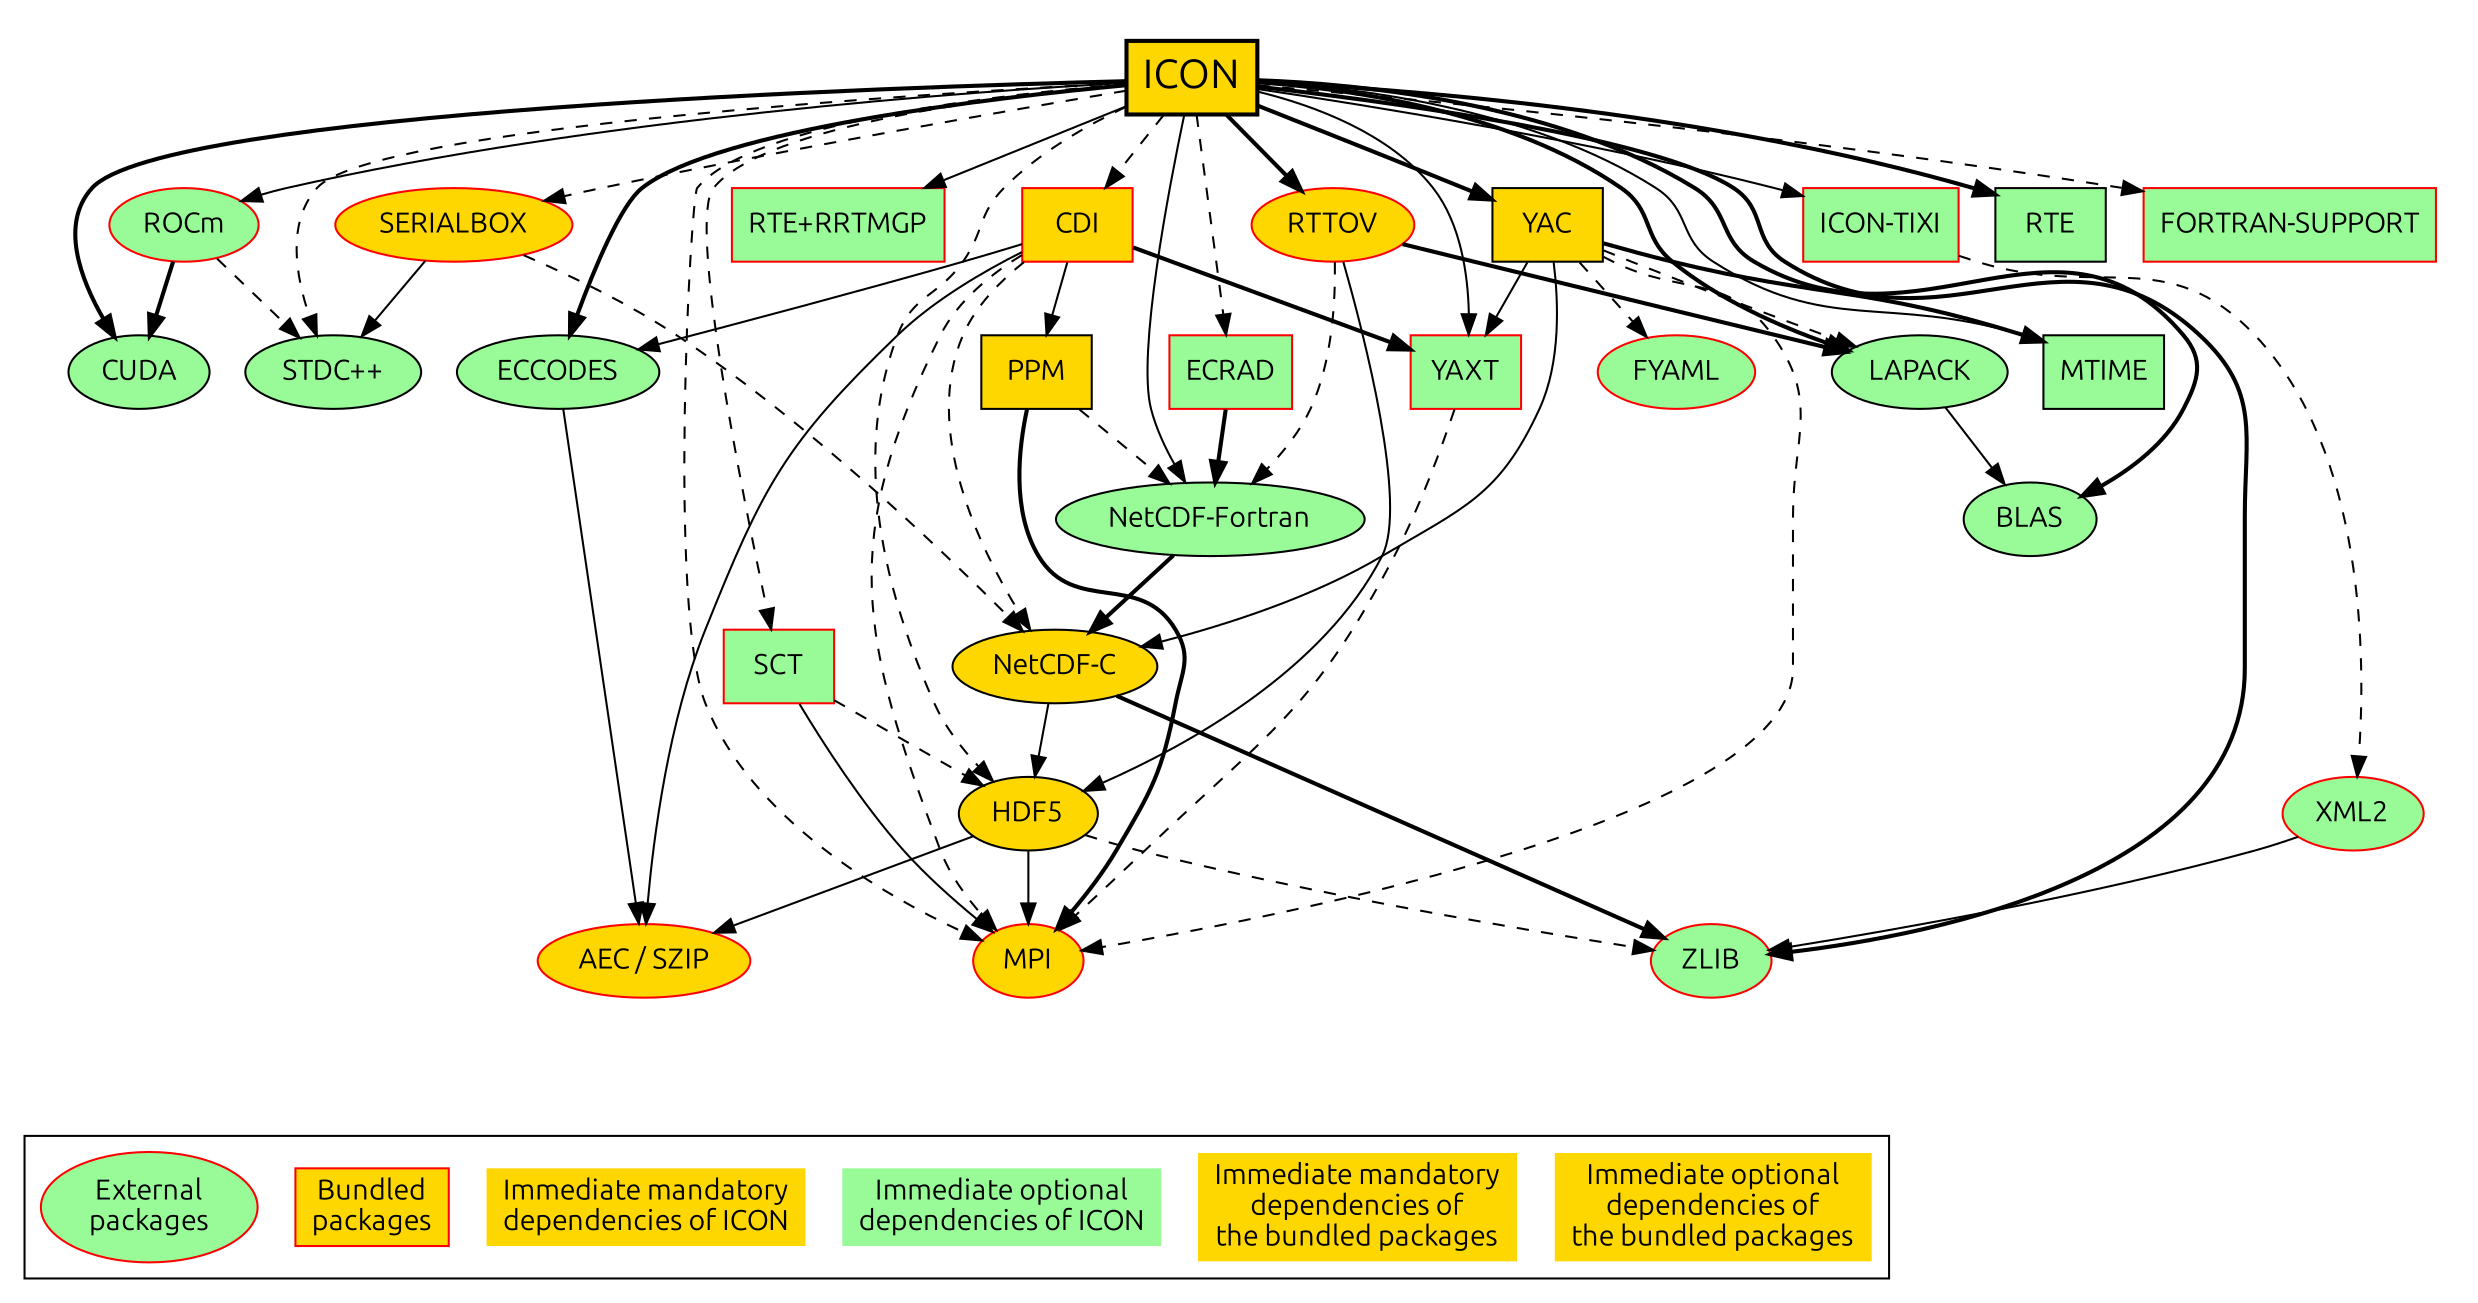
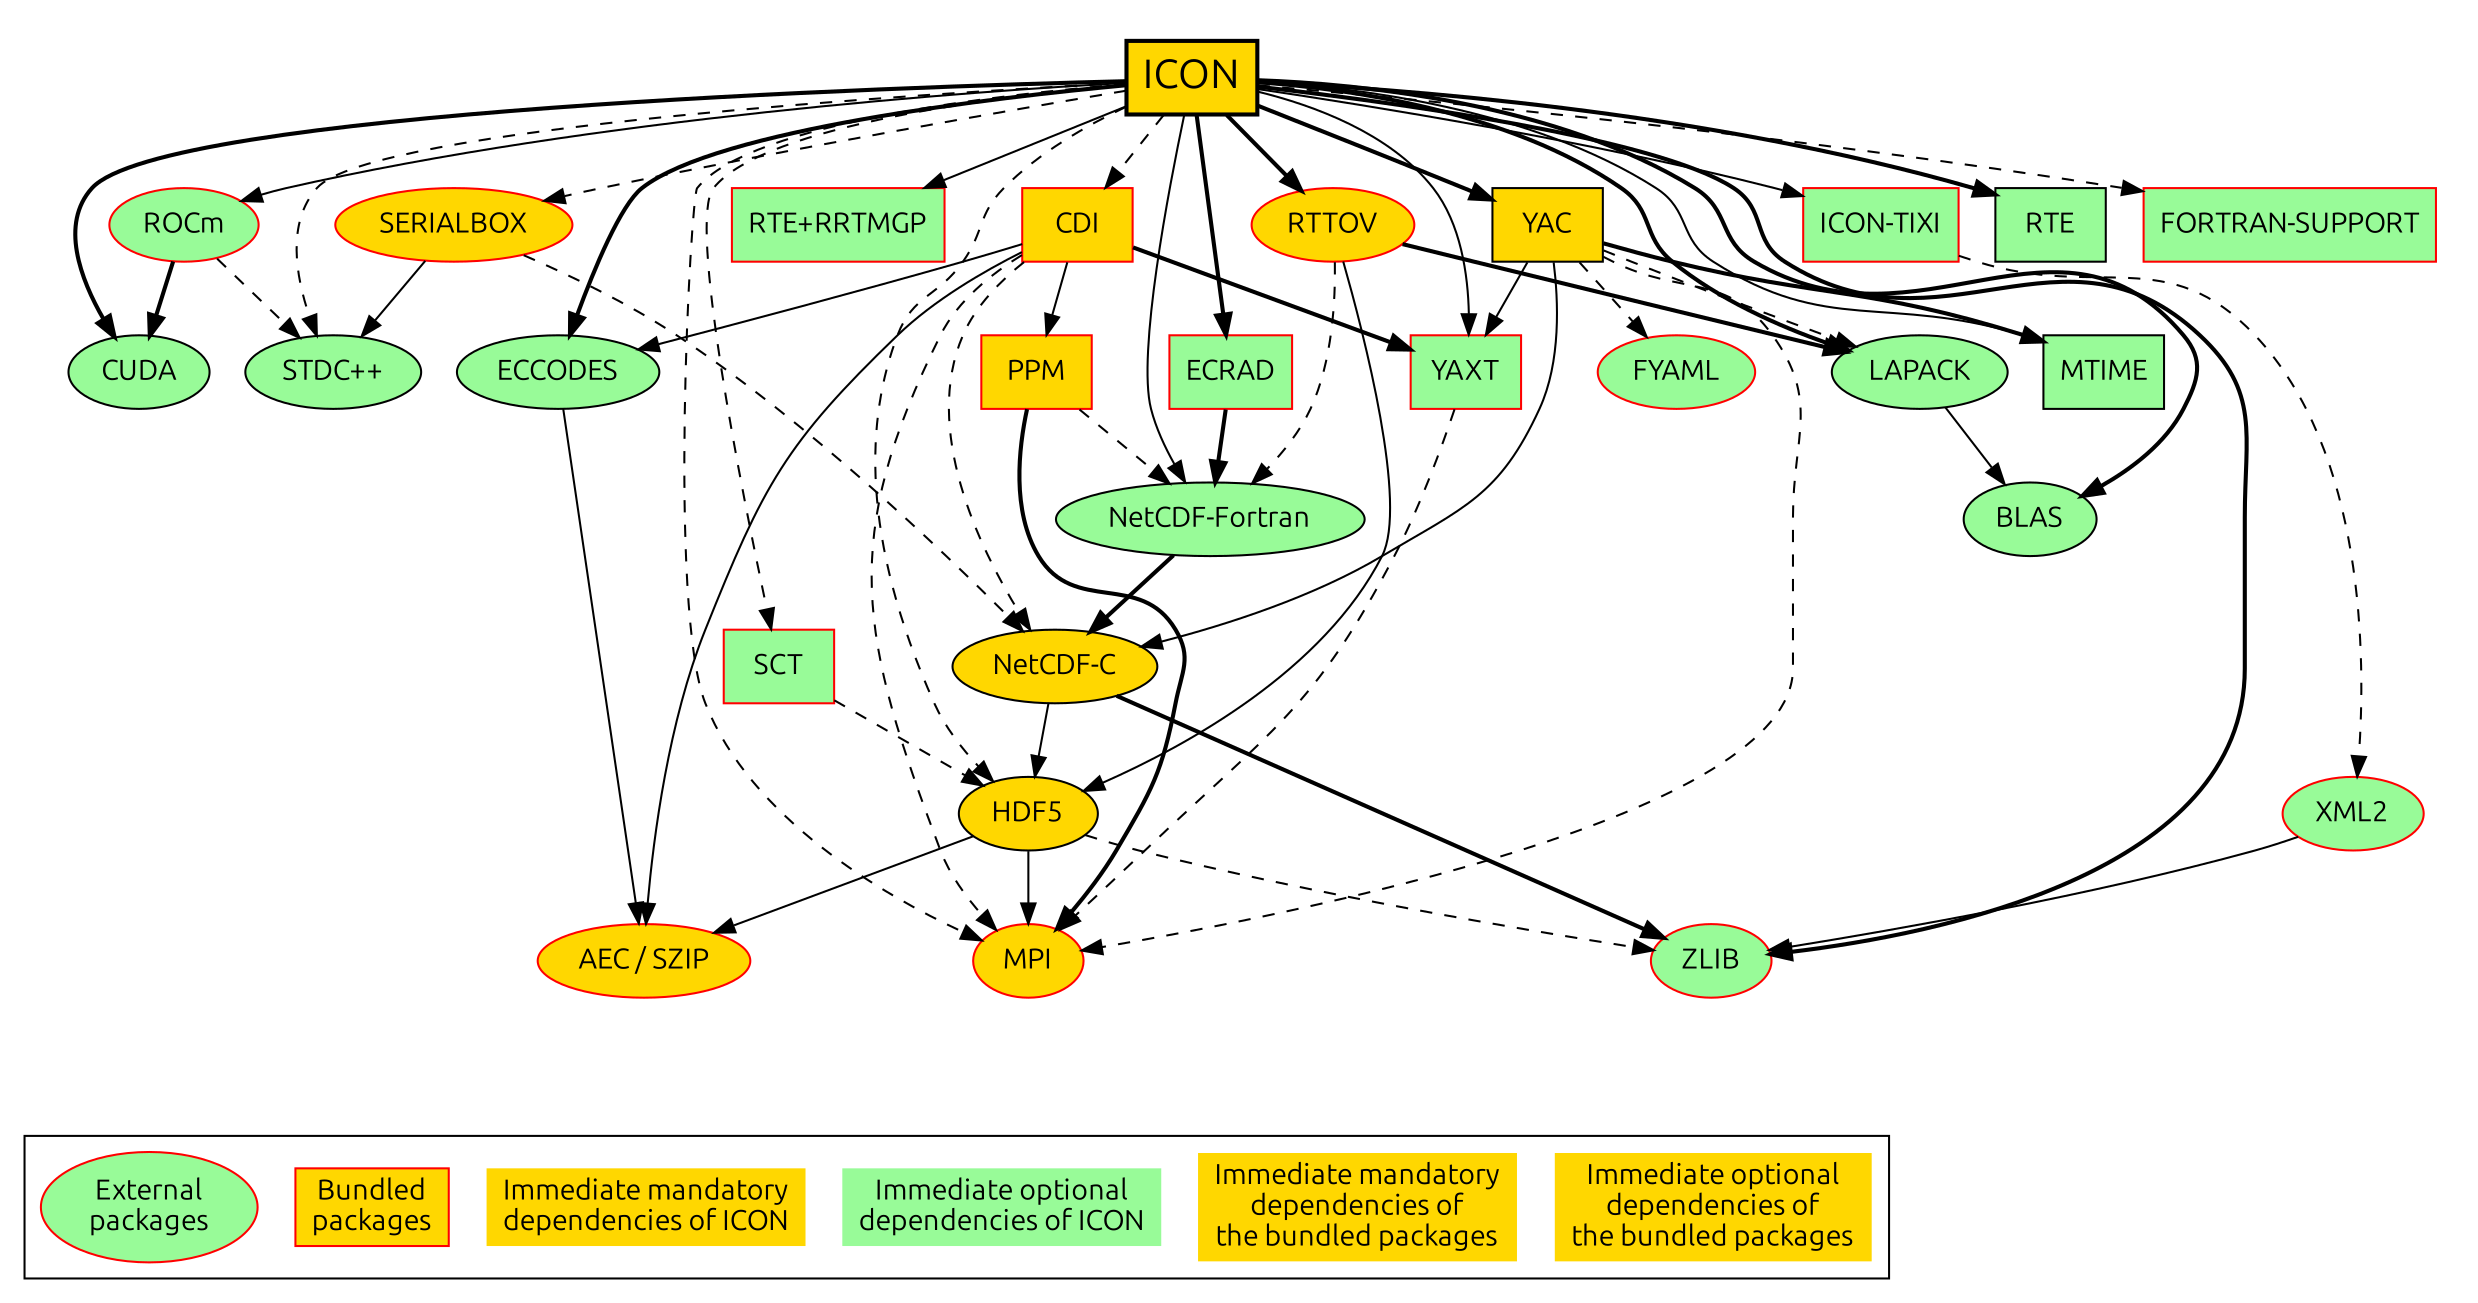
edge "ICON" -> "ECRAD": style dashed -> bold
node "PPM": color black -> red
edge "SCT" -> "MPI": removed
